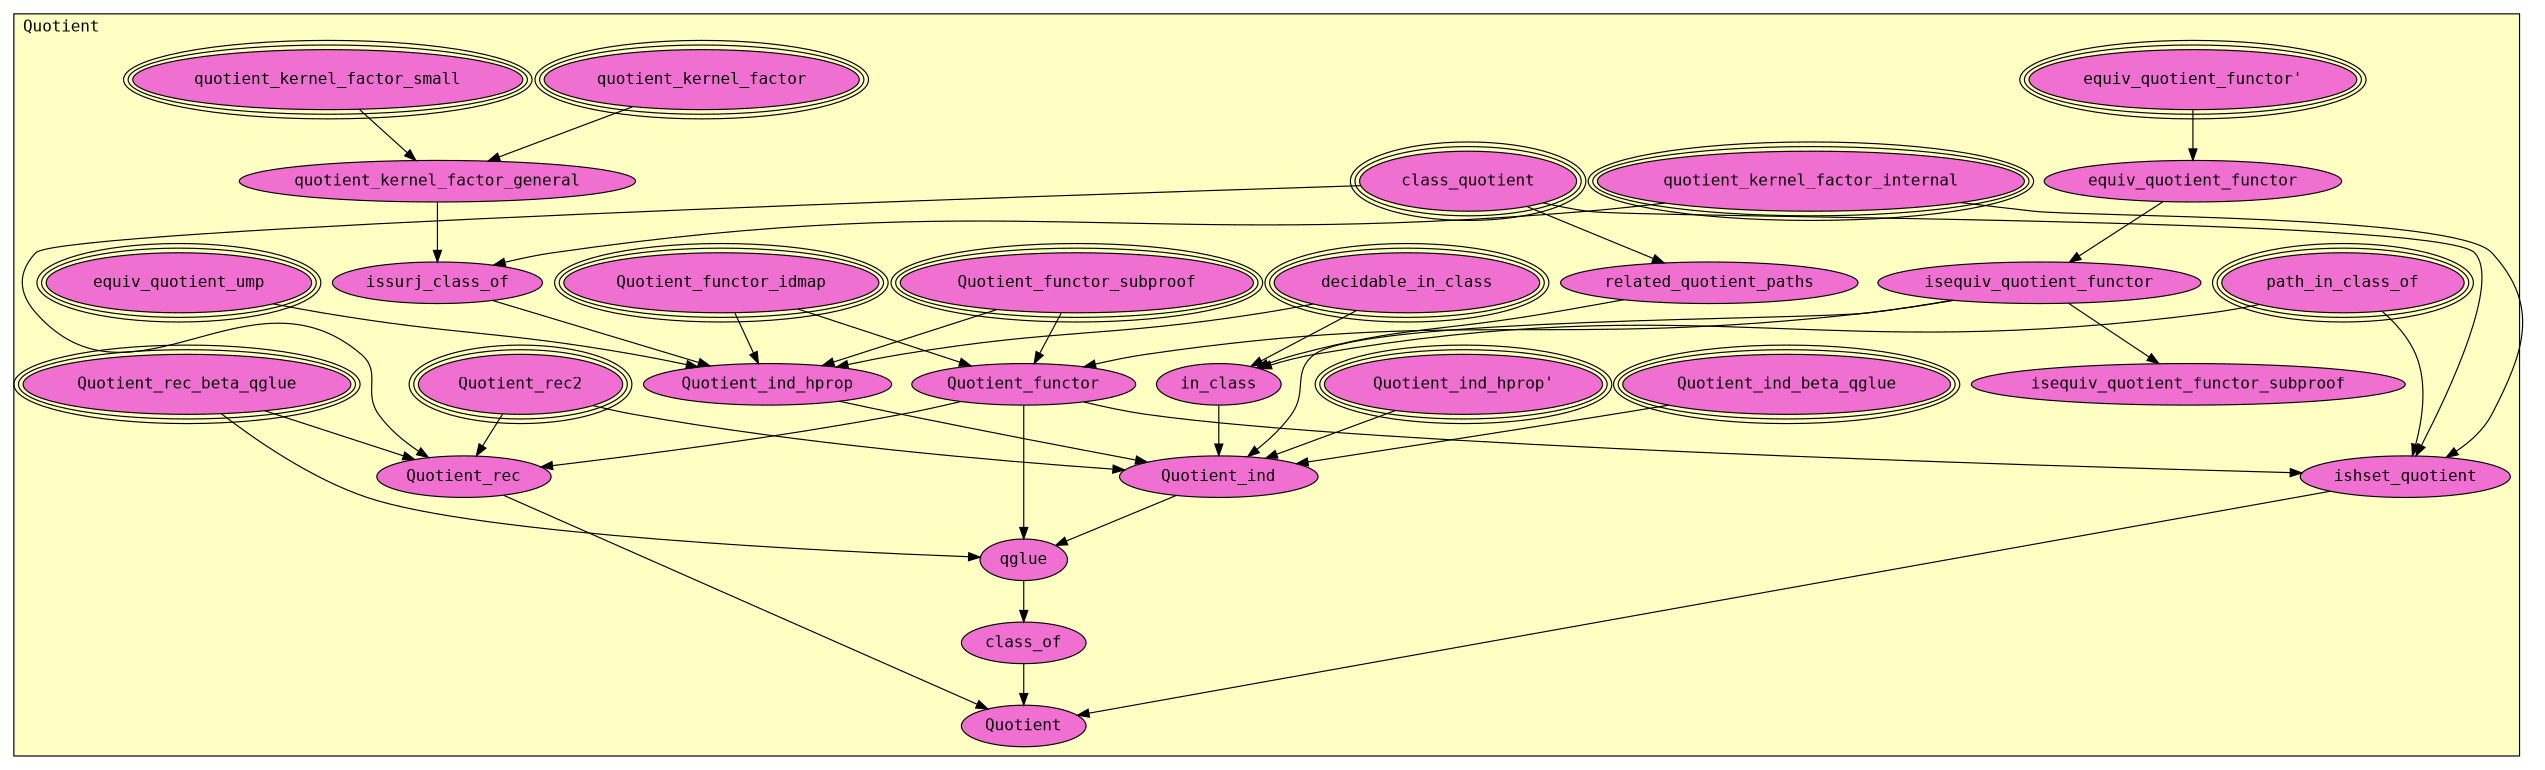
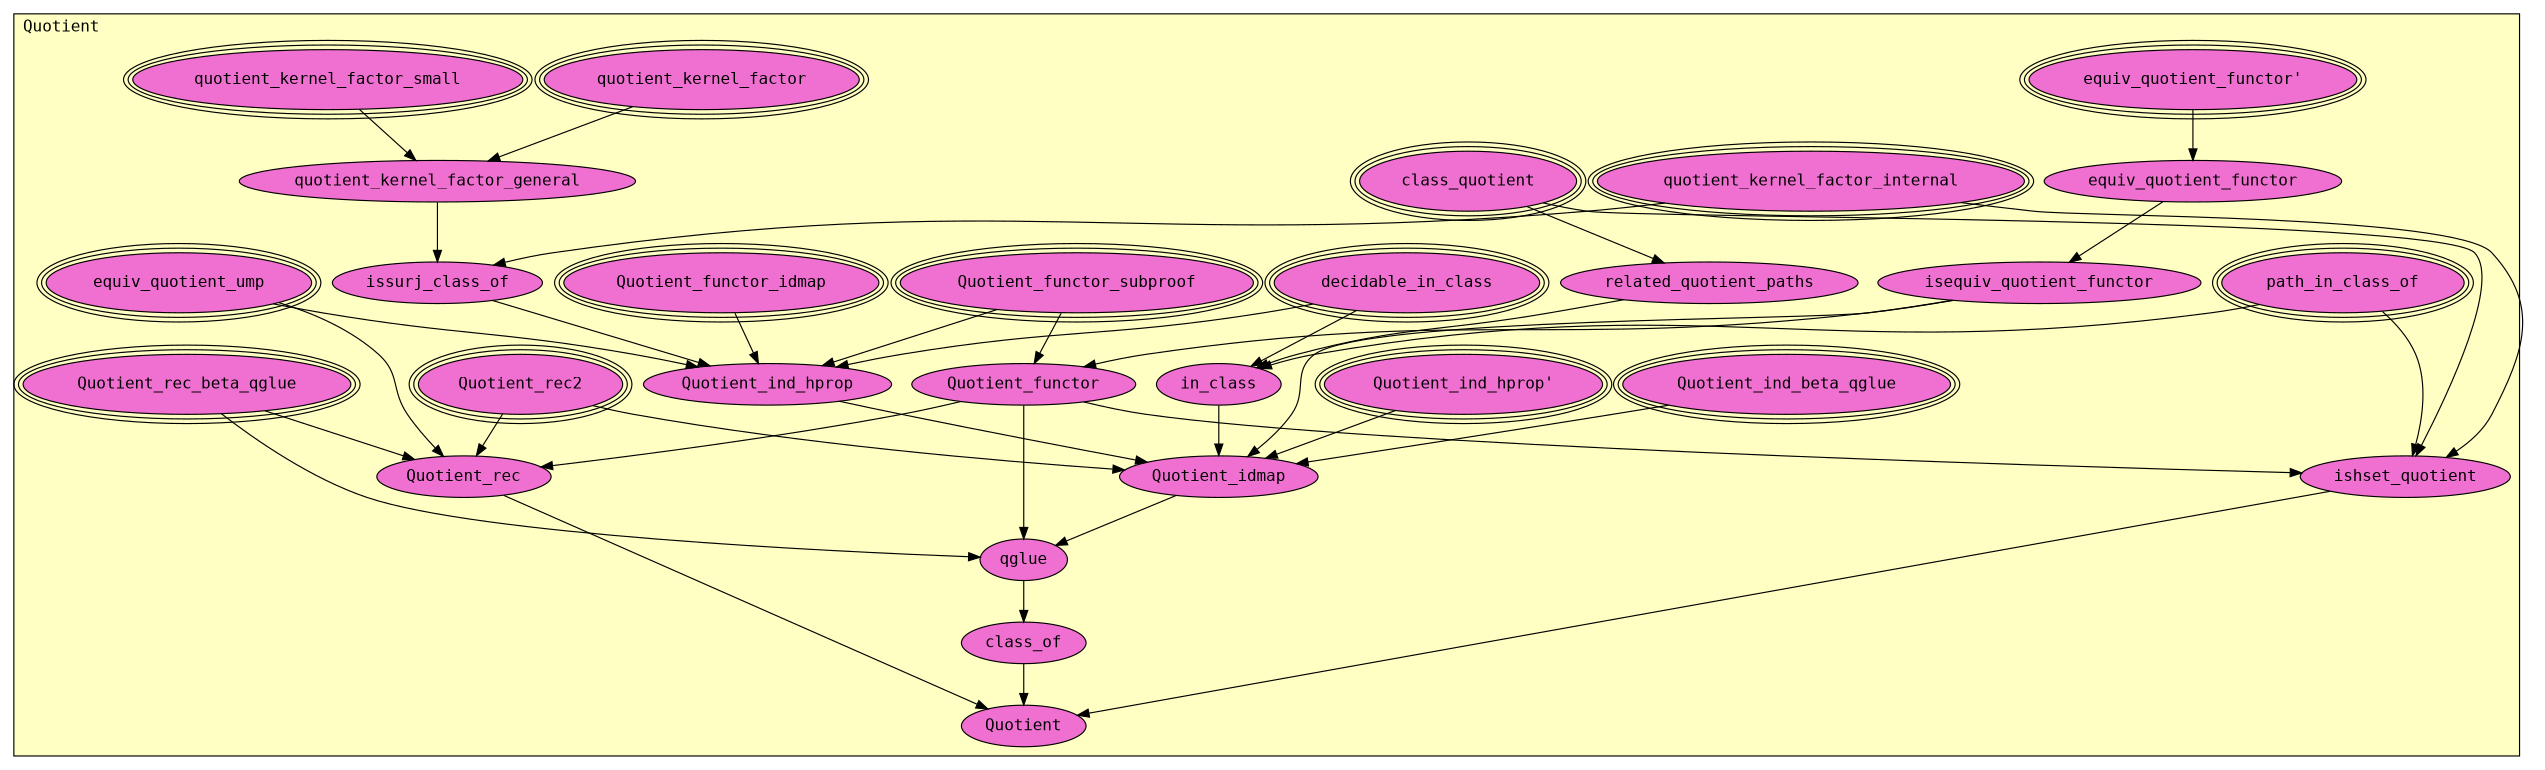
edge "class_quotient" -> "Quotient_rec": now "equiv_quotient_ump" -> "Quotient_rec"
edge "Quotient_functor_idmap" -> "Quotient_functor": removed
node "isequiv_quotient_functor_subproof": removed
node "Quotient_ind": label "Quotient_ind" -> "Quotient_idmap"
